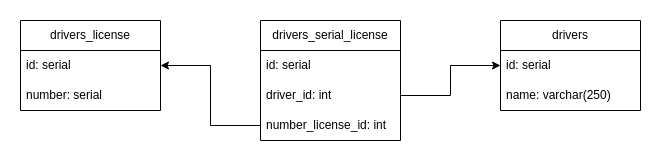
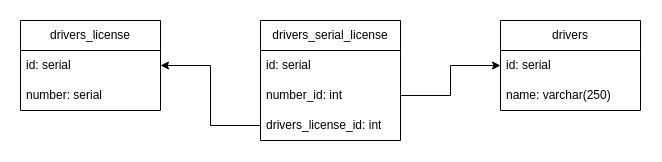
node "driver_id: int": label "driver_id: int" -> "number_id: int"
node "number_license_id: int": label "number_license_id: int" -> "drivers_license_id: int"
